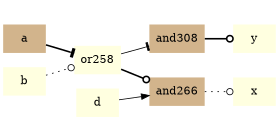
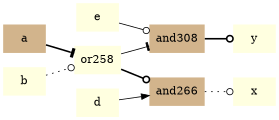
node "e": added
